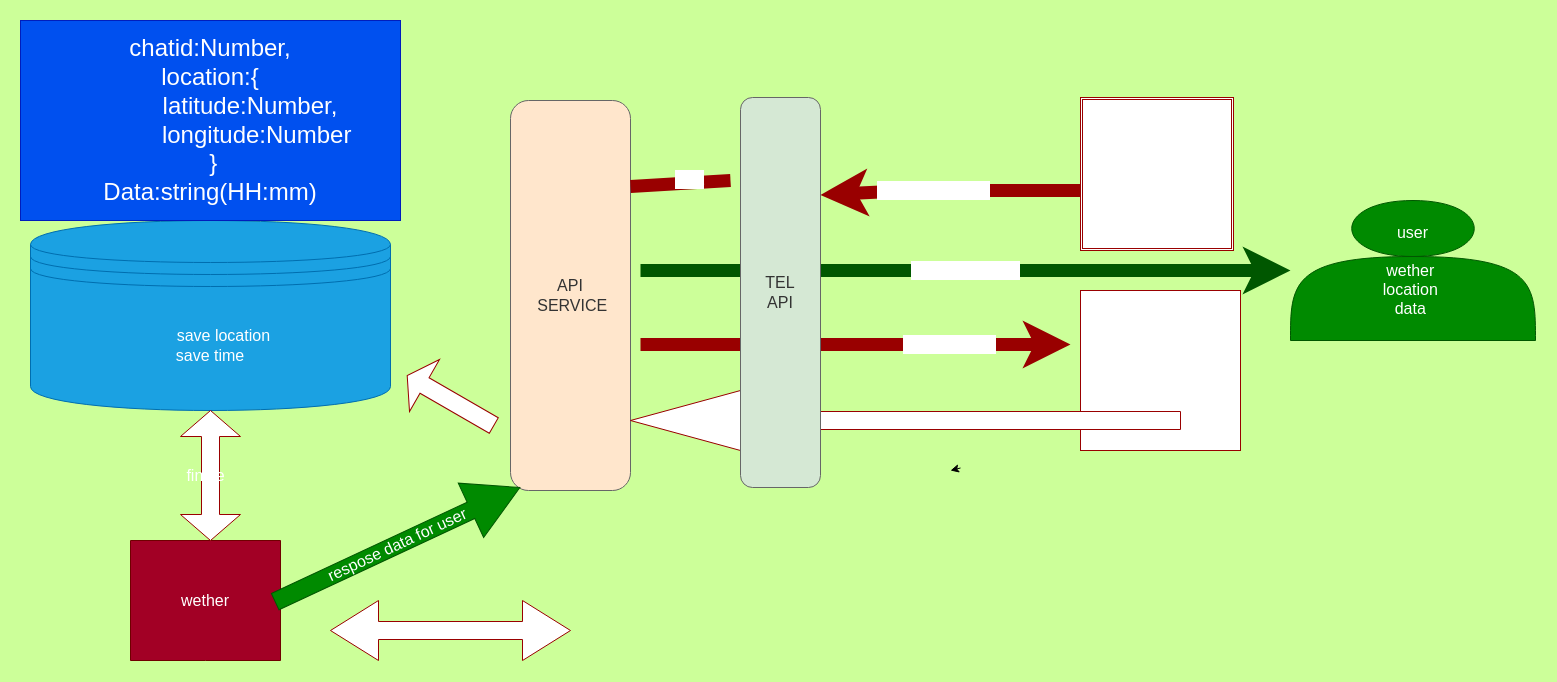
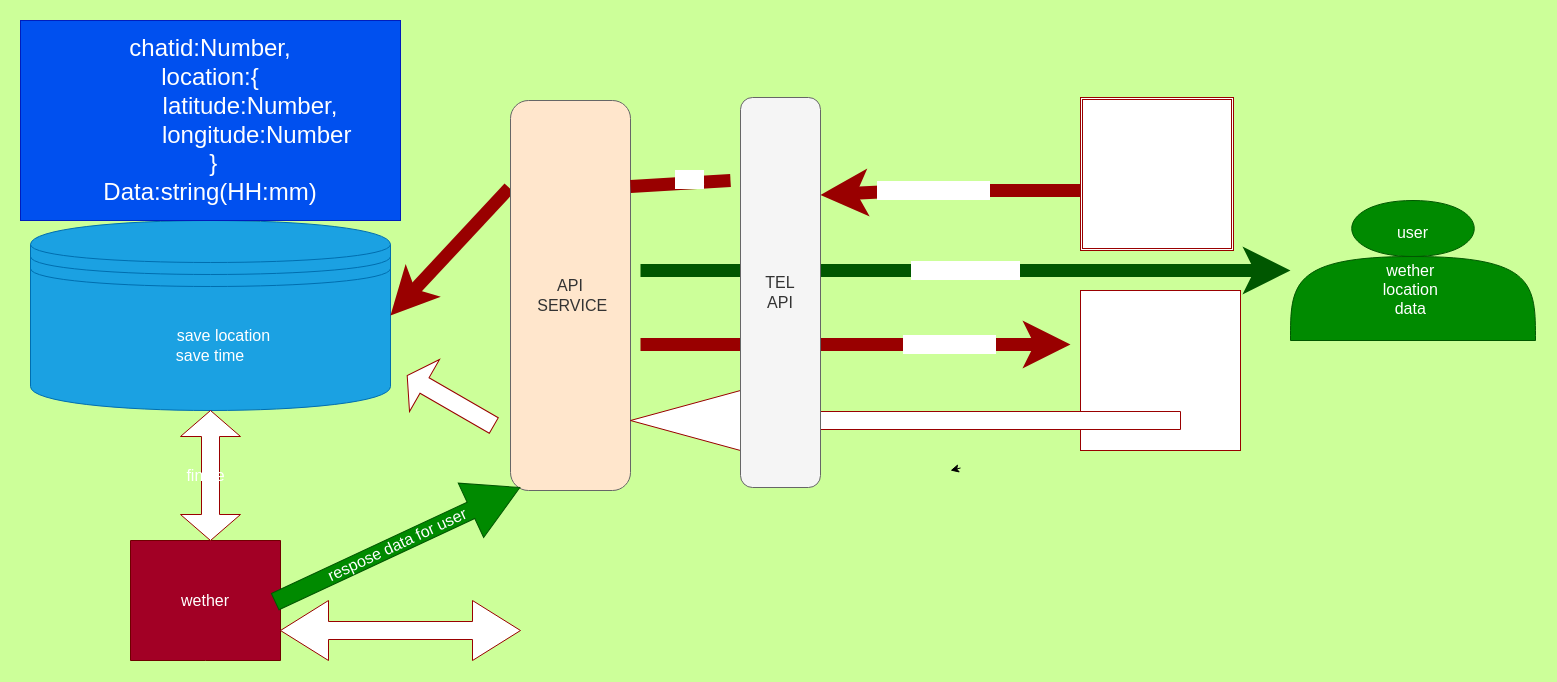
edge "API SERVICE" -> "save location save time": added
node "TEL API": fillcolor #d5e8d4 -> #f5f5f5
node "get forcast": moved (451, 631) -> (401, 631)
